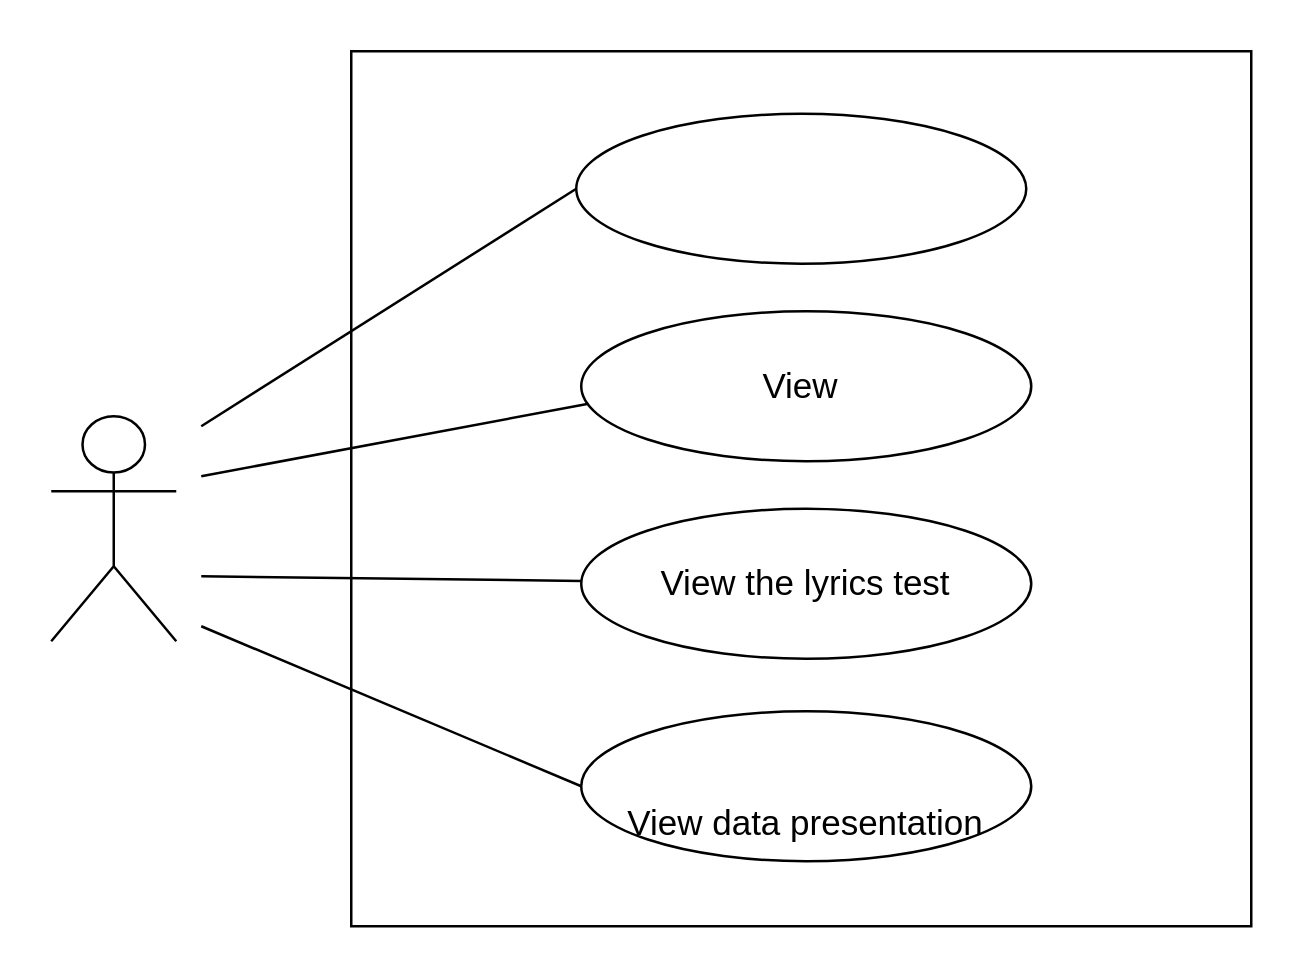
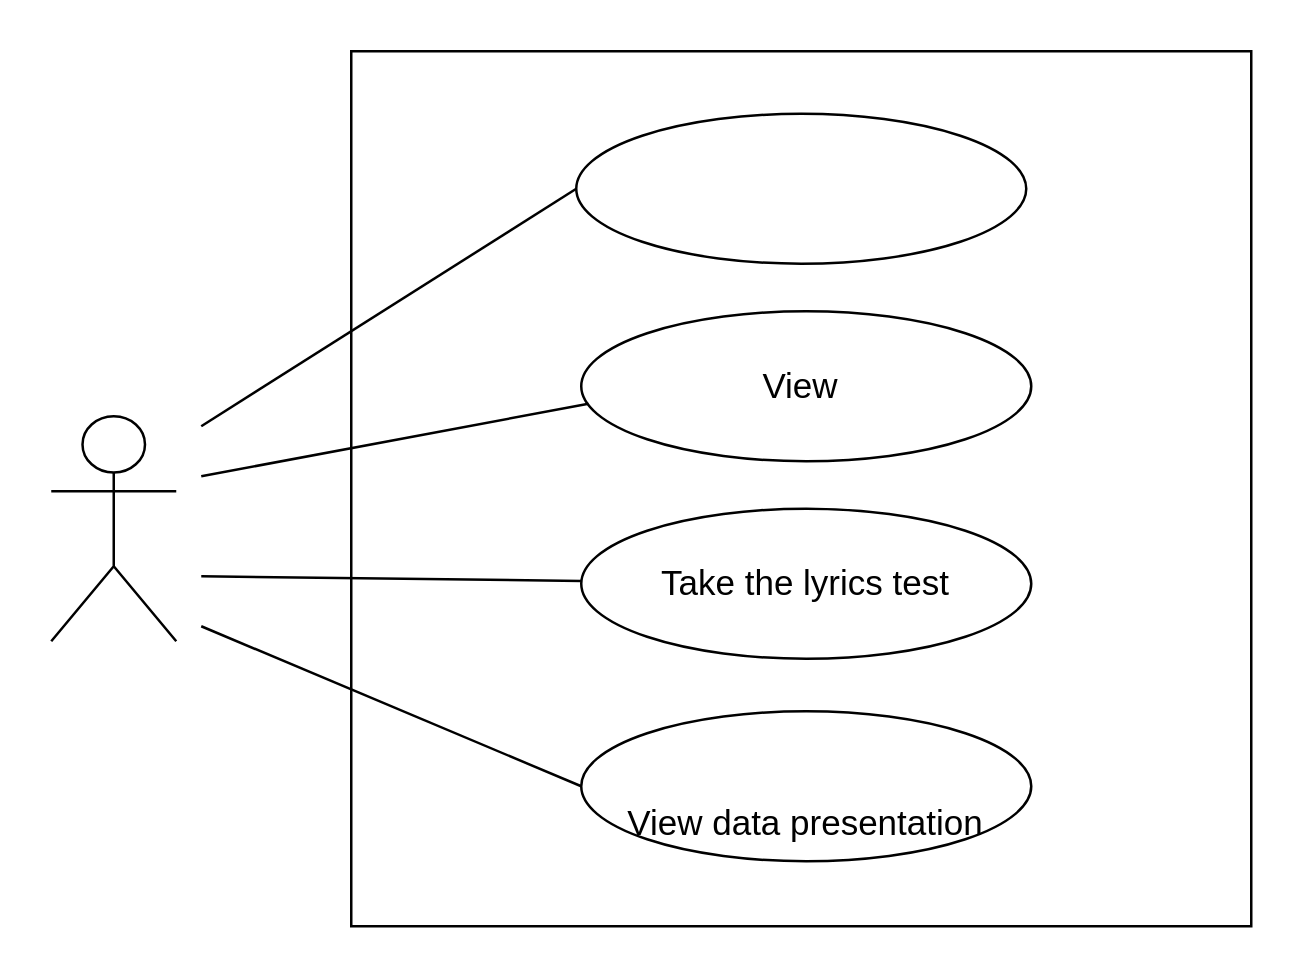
node "View the lyrics test": label "View the lyrics test" -> "Take the lyrics test"
